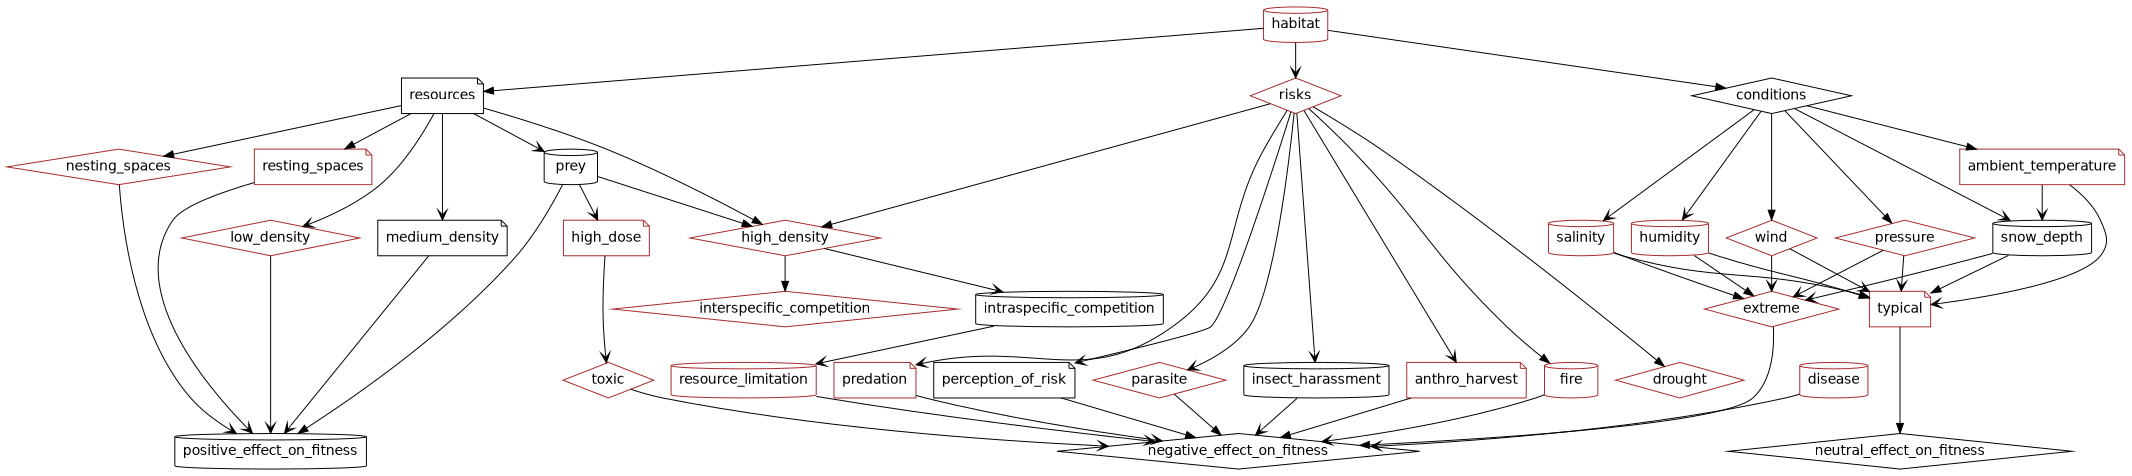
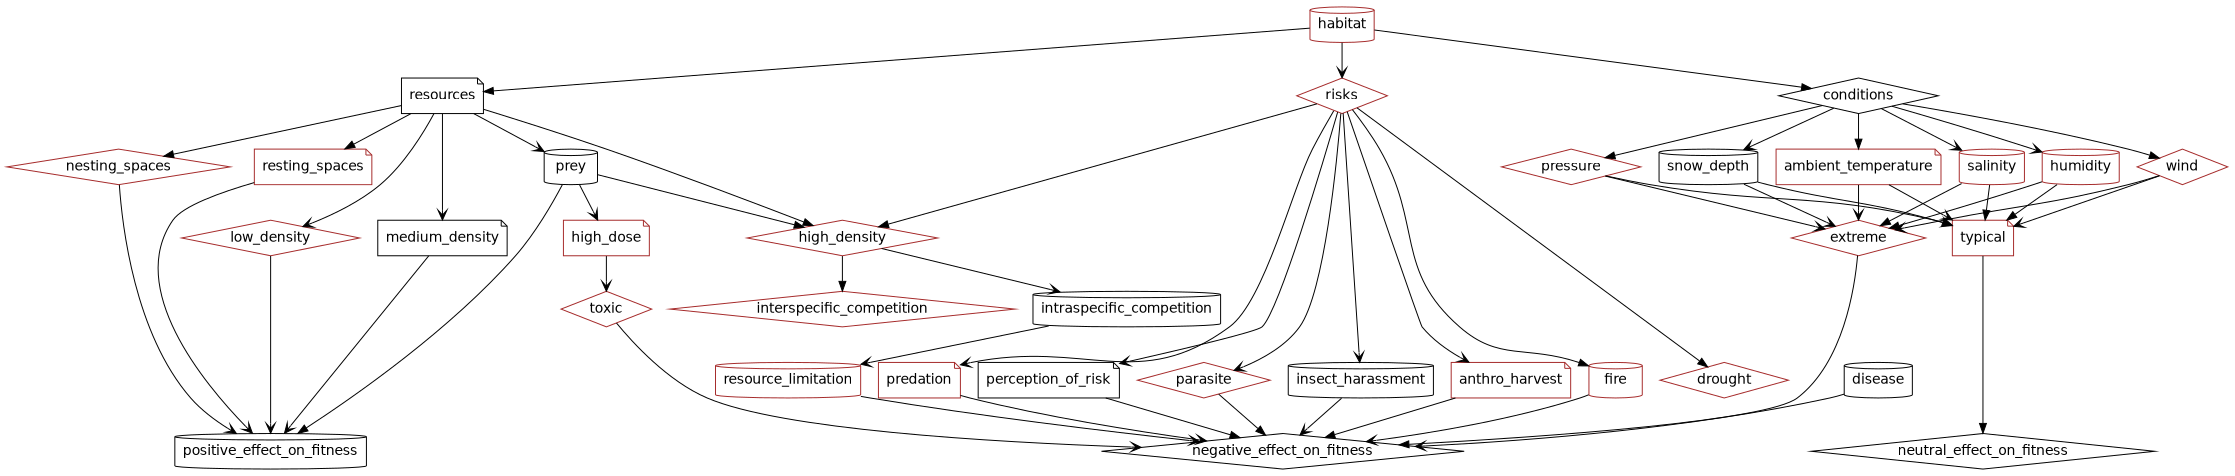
edge "ambient_temperature" -> "snow_depth": now "ambient_temperature" -> "extreme"
node "disease": color brown -> black
